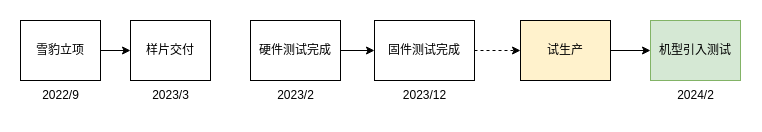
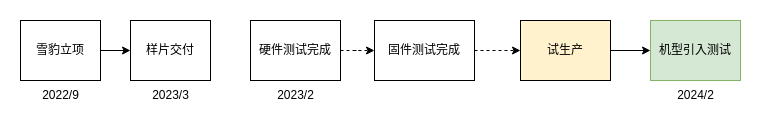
edge "硬件测试完成" -> "固件测试完成": style solid -> dashed
node "2023/12": removed
